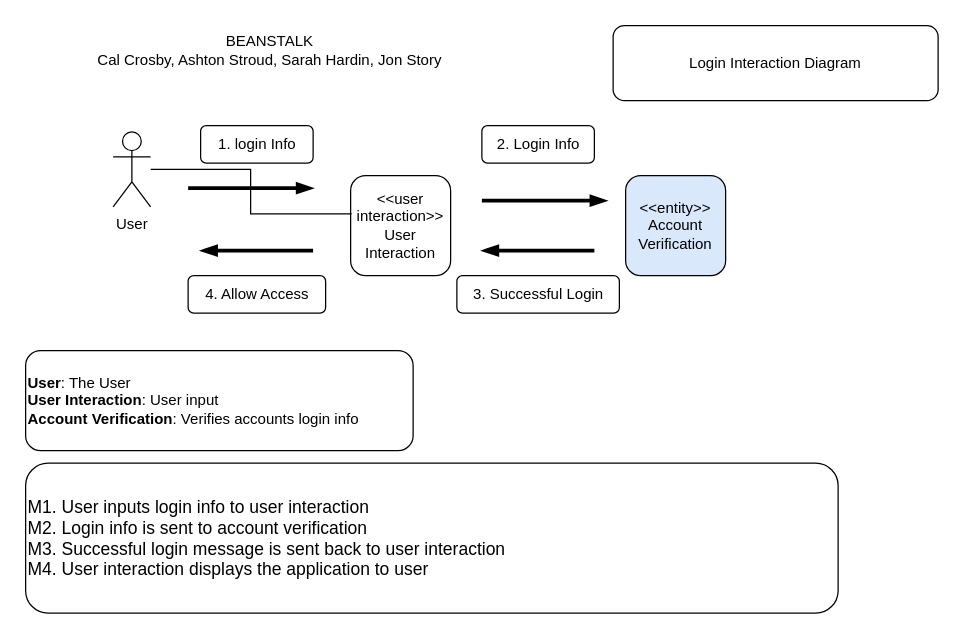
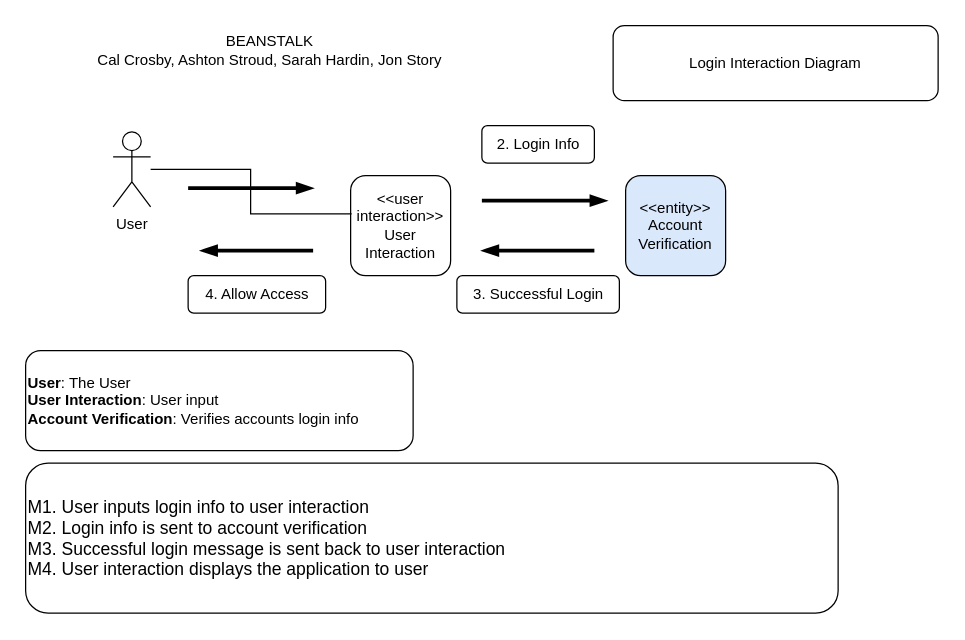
node "1. login Info": removed
